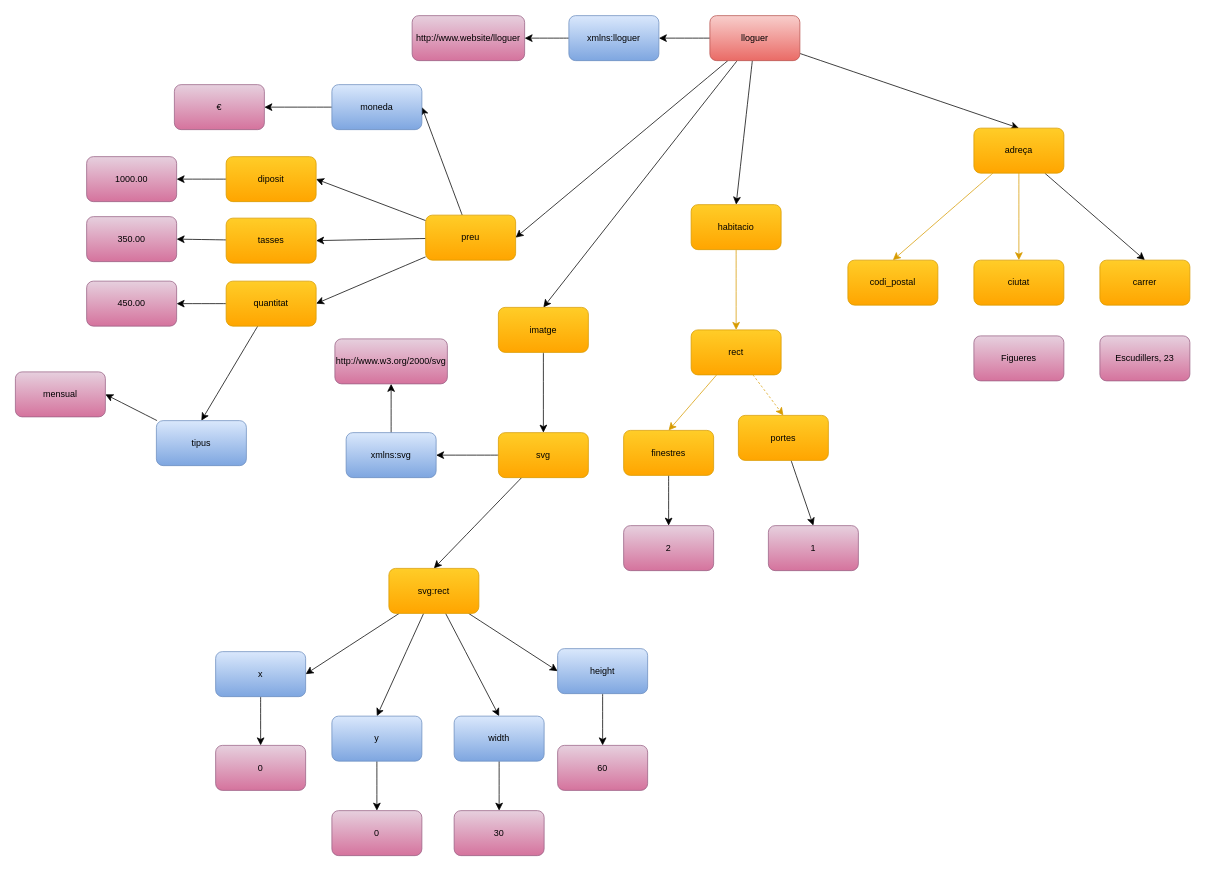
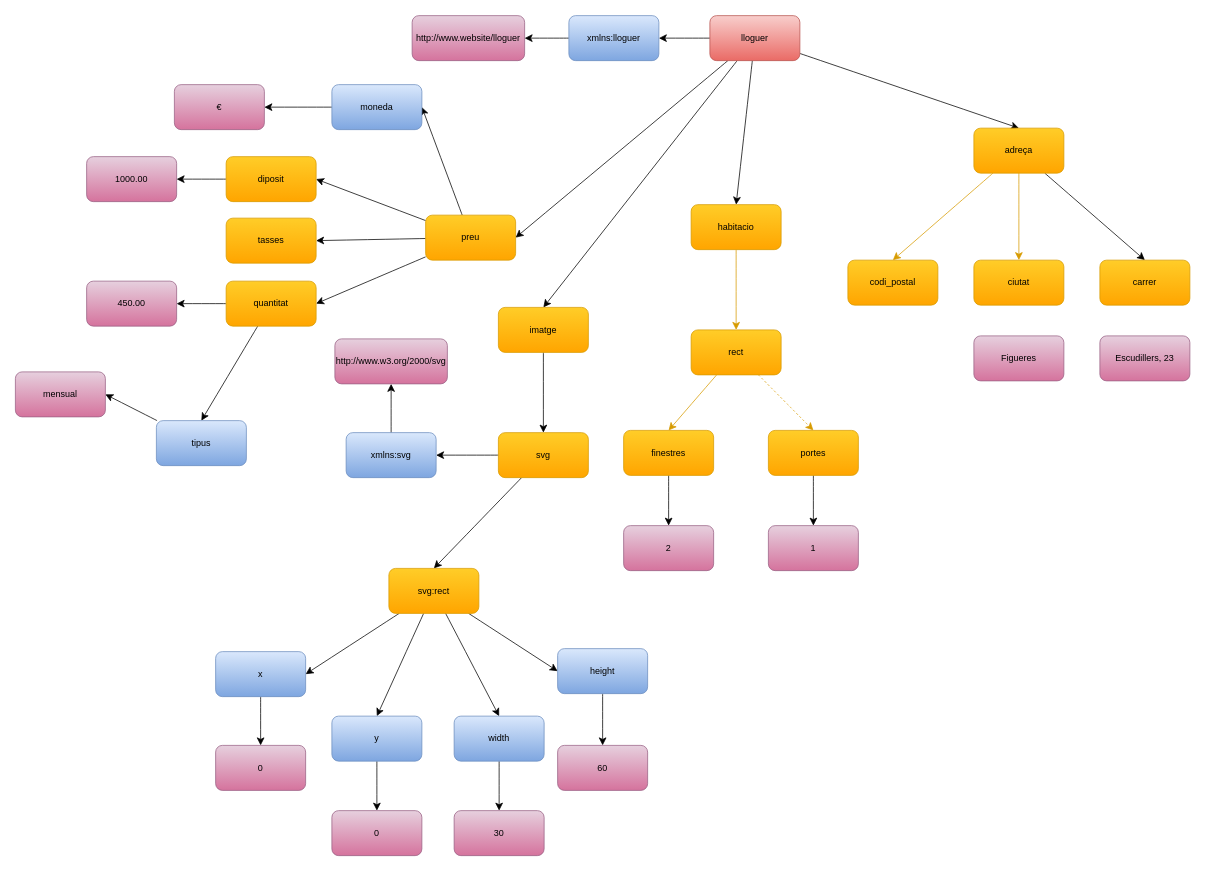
node "350.00": removed
edge "tasses" -> "350.00": removed
node "portes": moved (783, 438) -> (813, 453)
